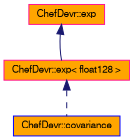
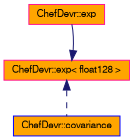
edge "ChefDevr::exp< float128 >" -> "ChefDevr::exp": reversed
